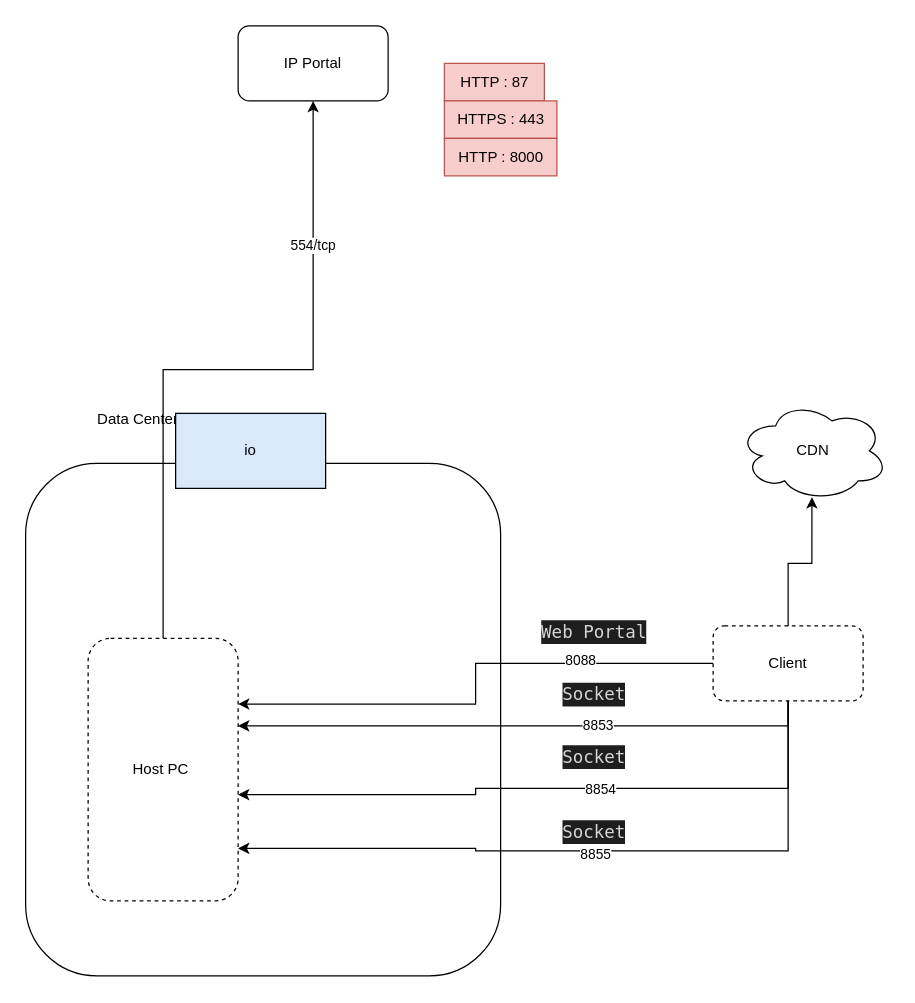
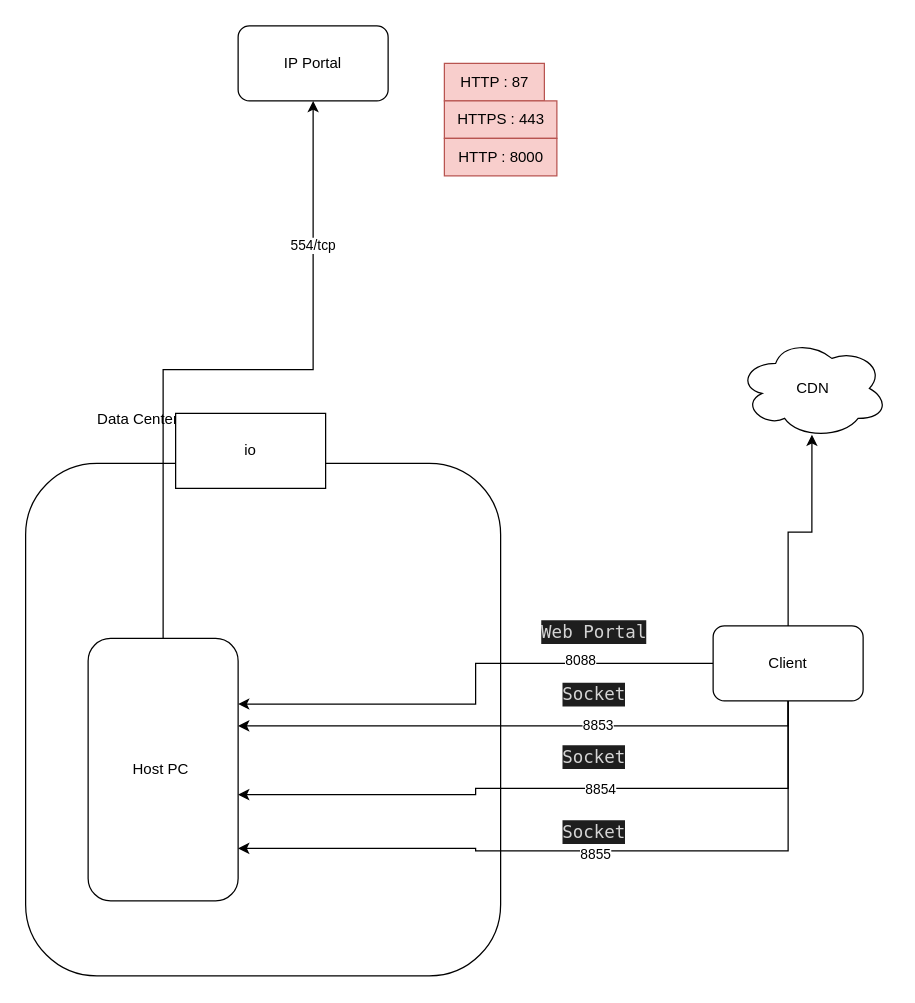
node "io": fillcolor #dae8fc -> #ffffff
node "CDN": moved (813, 451) -> (813, 388)
node "Client": style dashed -> solid
node "Host PC": style dashed -> solid
